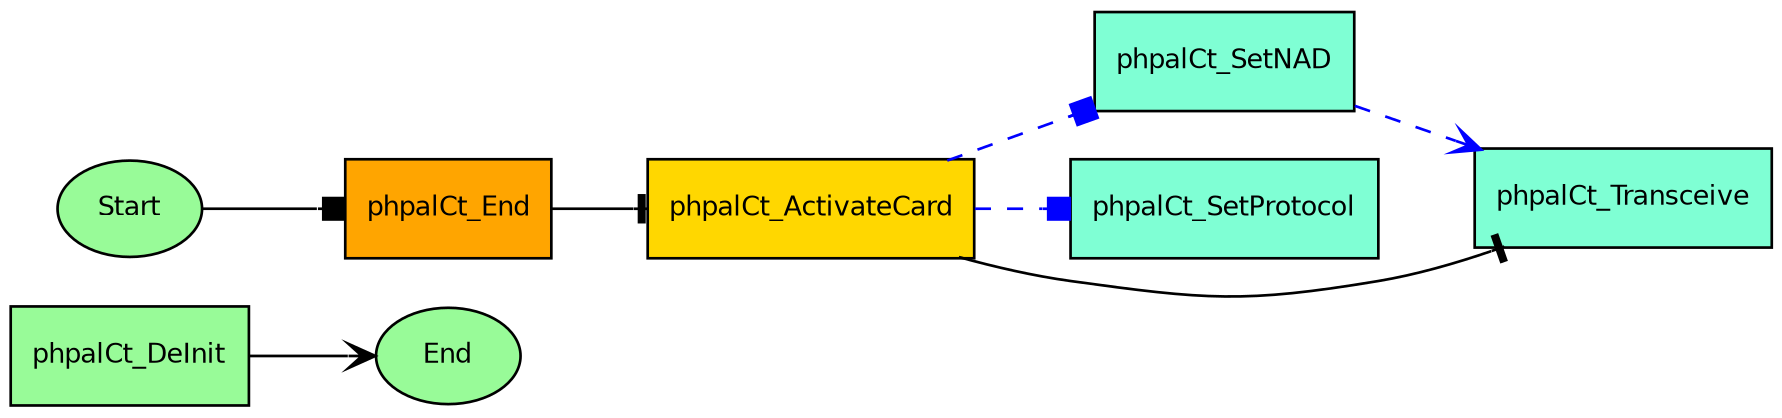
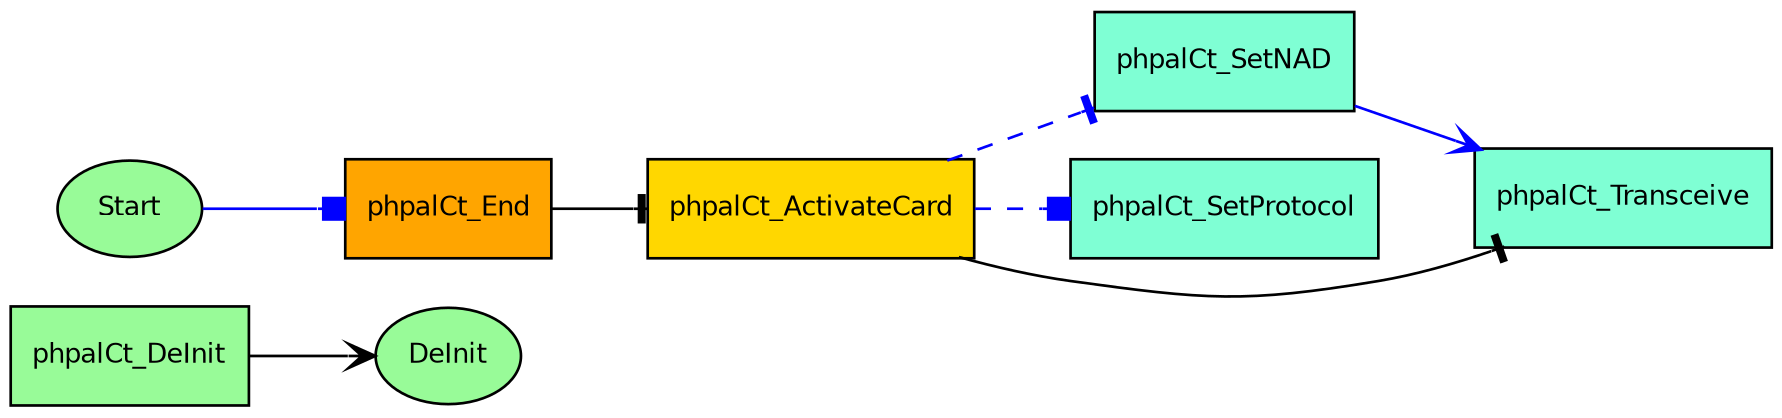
edge "phpalCt_SetNAD" -> "phpalCt_Transceive": style dashed -> solid
edge "phpalCt_ActivateCard" -> "phpalCt_SetNAD": arrowhead box -> tee
edge "Start" -> "phpalCt_End": color black -> blue
node "End": label "End" -> "DeInit"
